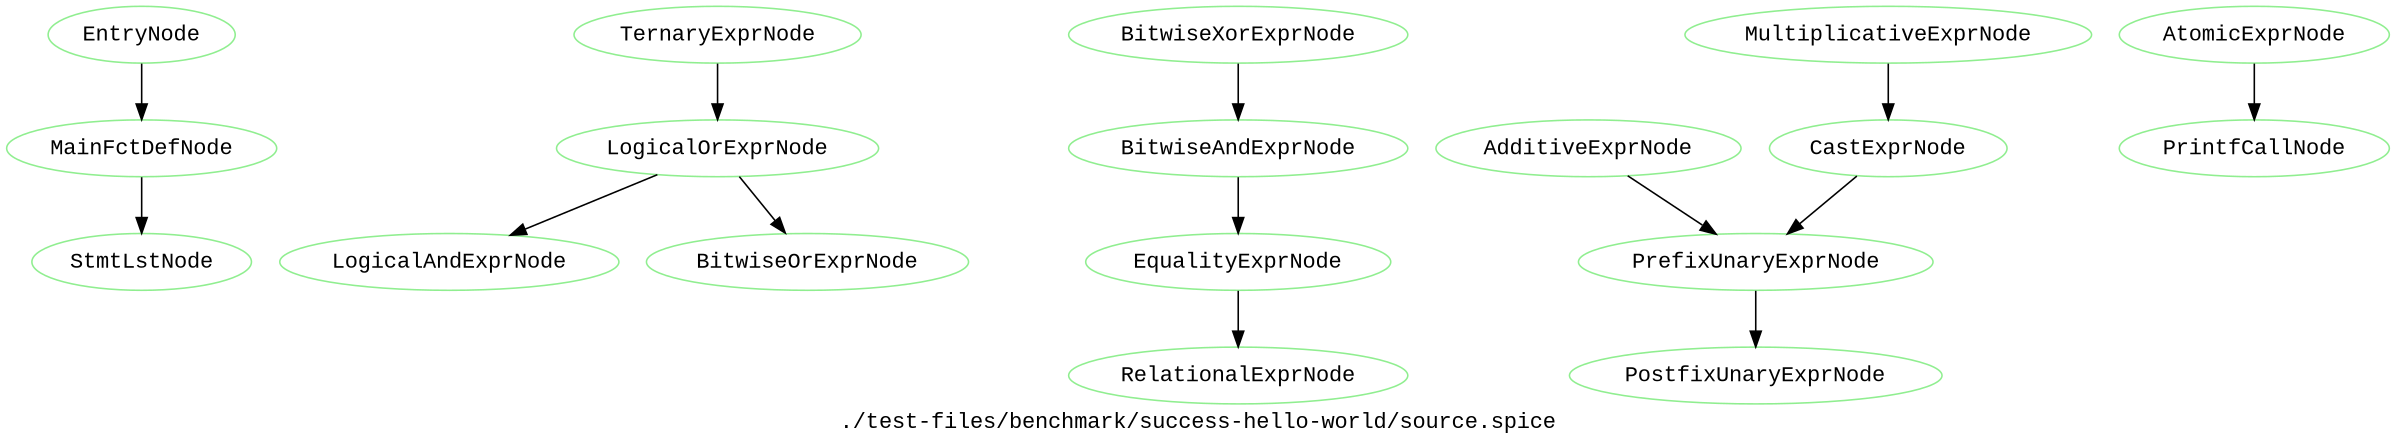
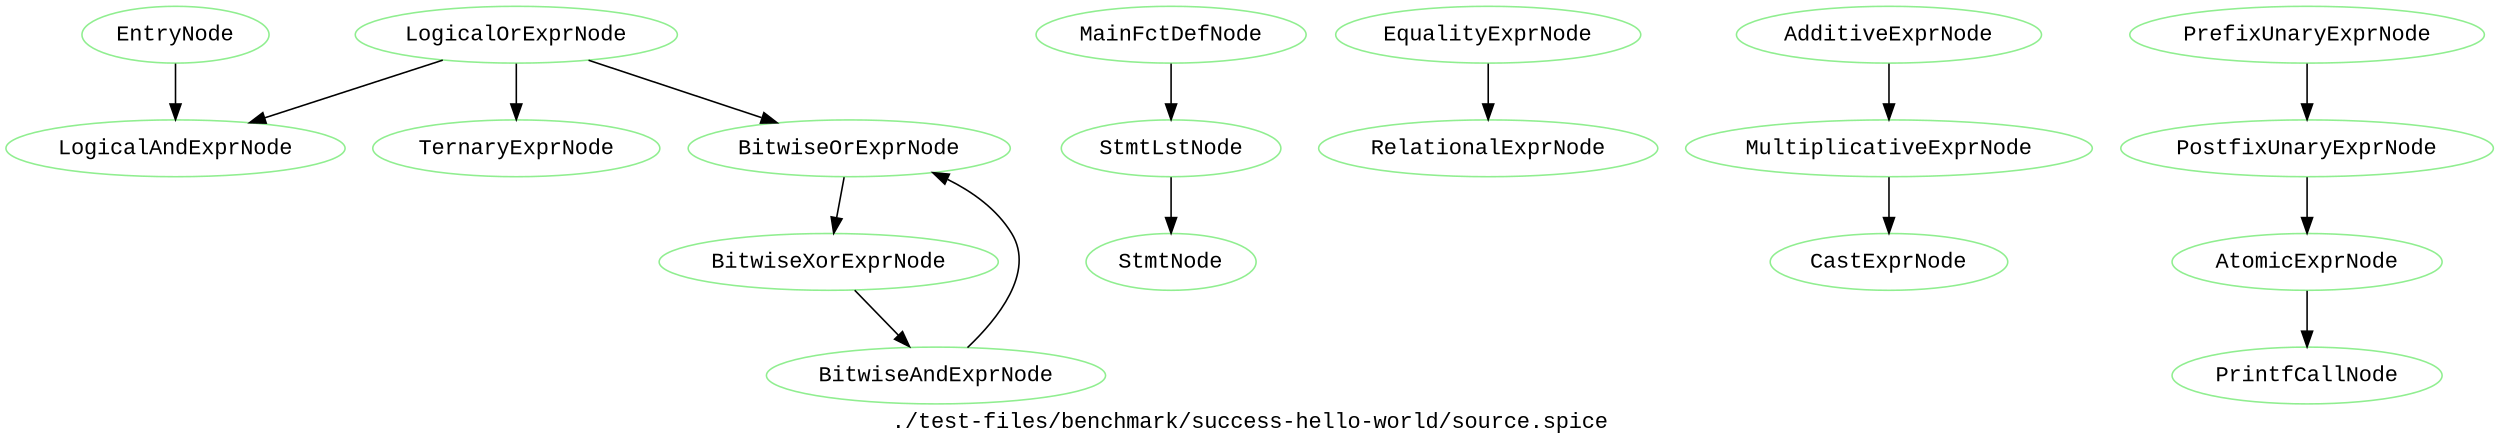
edge "EntryNode" -> "MainFctDefNode": now "EntryNode" -> "LogicalAndExprNode"
edge "TernaryExprNode" -> "LogicalOrExprNode": reversed
edge "BitwiseOrExprNode" -> "BitwiseXorExprNode": added
edge "BitwiseAndExprNode" -> "EqualityExprNode": now "BitwiseAndExprNode" -> "BitwiseOrExprNode"
edge "PostfixUnaryExprNode" -> "AtomicExprNode": added
edge "AdditiveExprNode" -> "PrefixUnaryExprNode": now "AdditiveExprNode" -> "MultiplicativeExprNode"
edge "CastExprNode" -> "PrefixUnaryExprNode": removed
node "StmtNode": added
